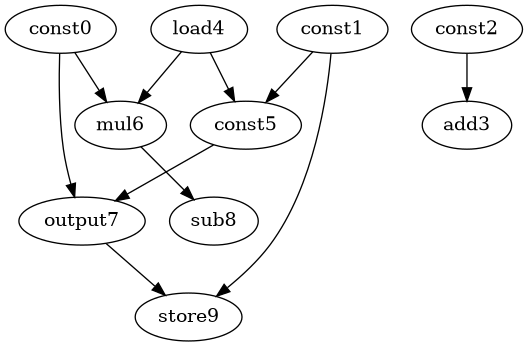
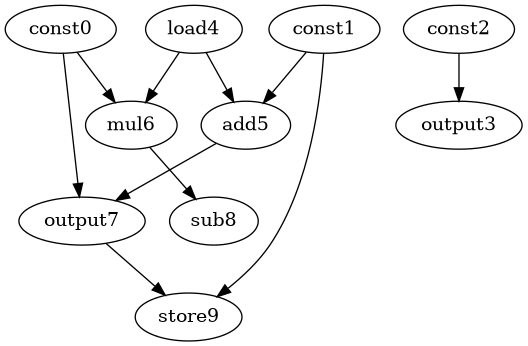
node "const5": label "const5" -> "add5"
node "add3": label "add3" -> "output3"
